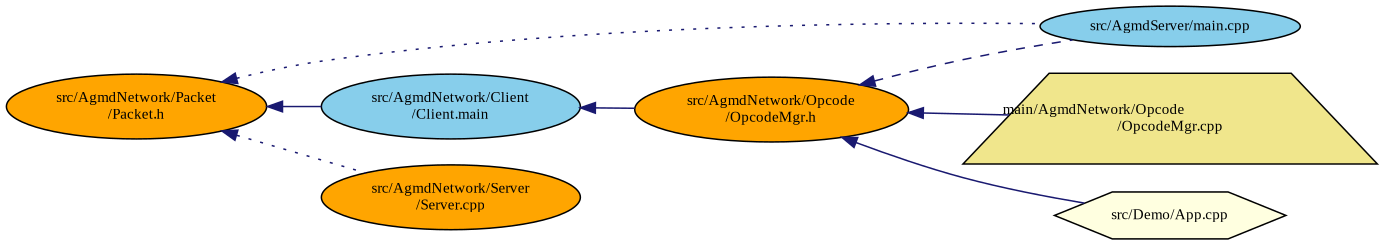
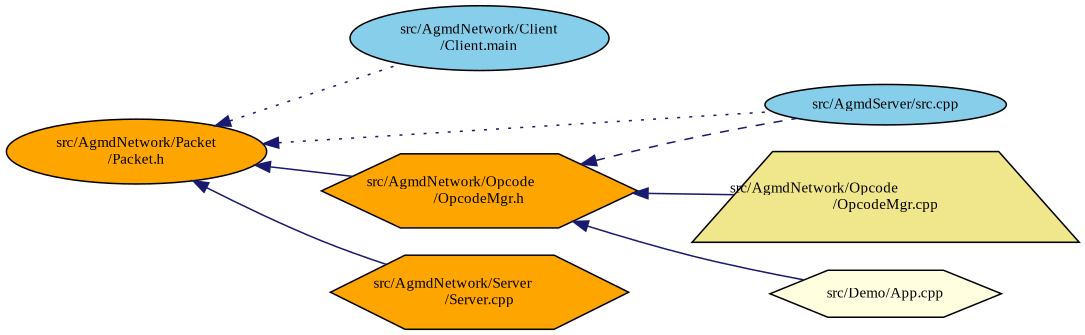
node "src/AgmdServer/main.cpp": label "src/AgmdServer/main.cpp" -> "src/AgmdServer/src.cpp"
edge "src/AgmdNetwork/Client /Client.main" -> "src/AgmdNetwork/Packet /Packet.h": style solid -> dotted
edge "src/AgmdNetwork/Opcode /OpcodeMgr.h" -> "src/AgmdNetwork/Client /Client.main": now "src/AgmdNetwork/Opcode /OpcodeMgr.h" -> "src/AgmdNetwork/Packet /Packet.h"
node "src/AgmdNetwork/Opcode /OpcodeMgr.h": shape ellipse -> hexagon
node "main/AgmdNetwork/Opcode /OpcodeMgr.cpp": label "main/AgmdNetwork/Opcode /OpcodeMgr.cpp" -> "src/AgmdNetwork/Opcode /OpcodeMgr.cpp"
edge "src/AgmdNetwork/Server /Server.cpp" -> "src/AgmdNetwork/Packet /Packet.h": style dotted -> solid
node "src/AgmdNetwork/Server /Server.cpp": shape ellipse -> hexagon
